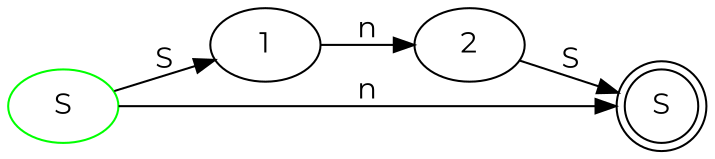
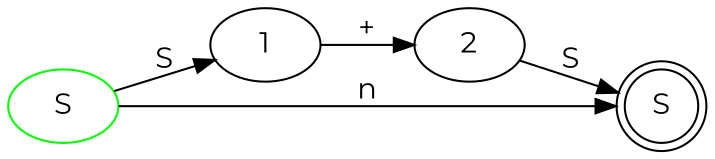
edge "1" -> "2": label "n" -> "+"
